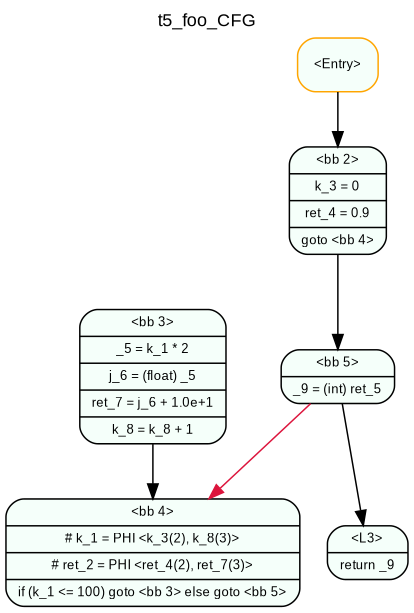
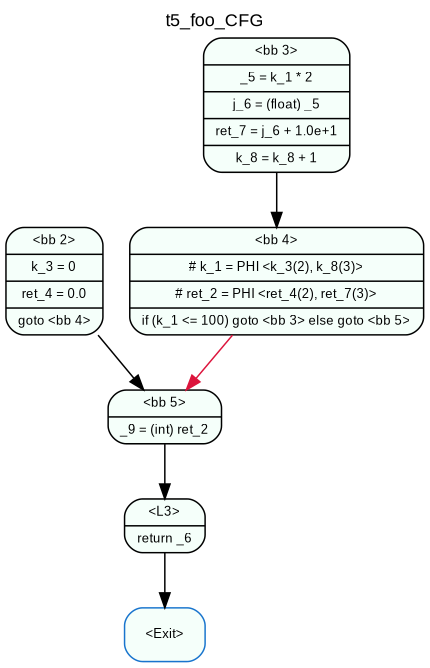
node "<Entry>": removed
node "<bb 2>": text "ret_4 = 0.9" -> "ret_4 = 0.0"
node "<bb 5>": text "_9 = (int) ret_5" -> "_9 = (int) ret_2"
edge "<bb 5>" -> "<bb 4>": reversed
node "<L3>": text "return _9" -> "return _6"
node "<Exit>": added
